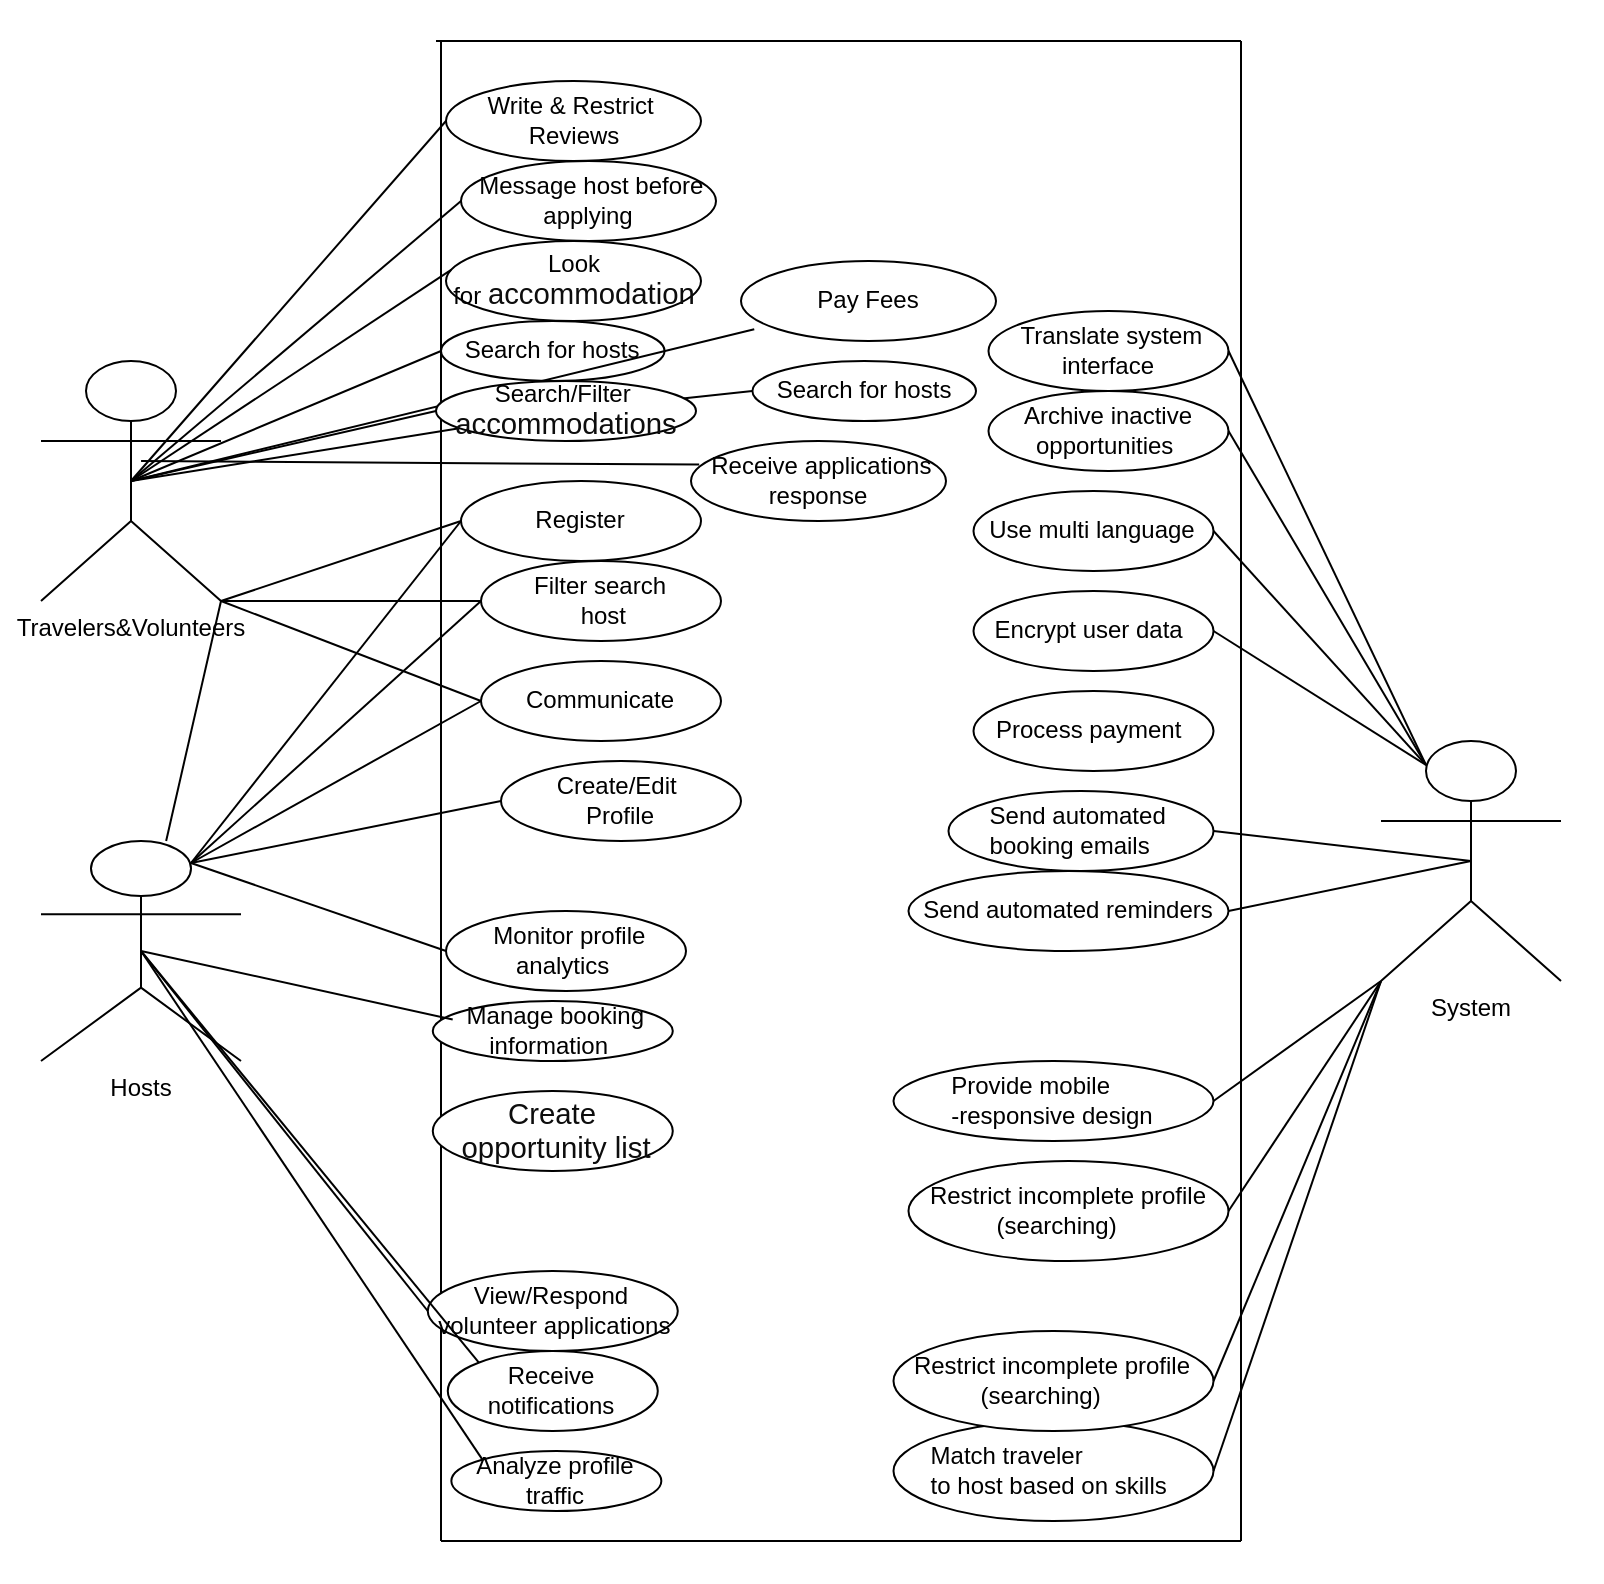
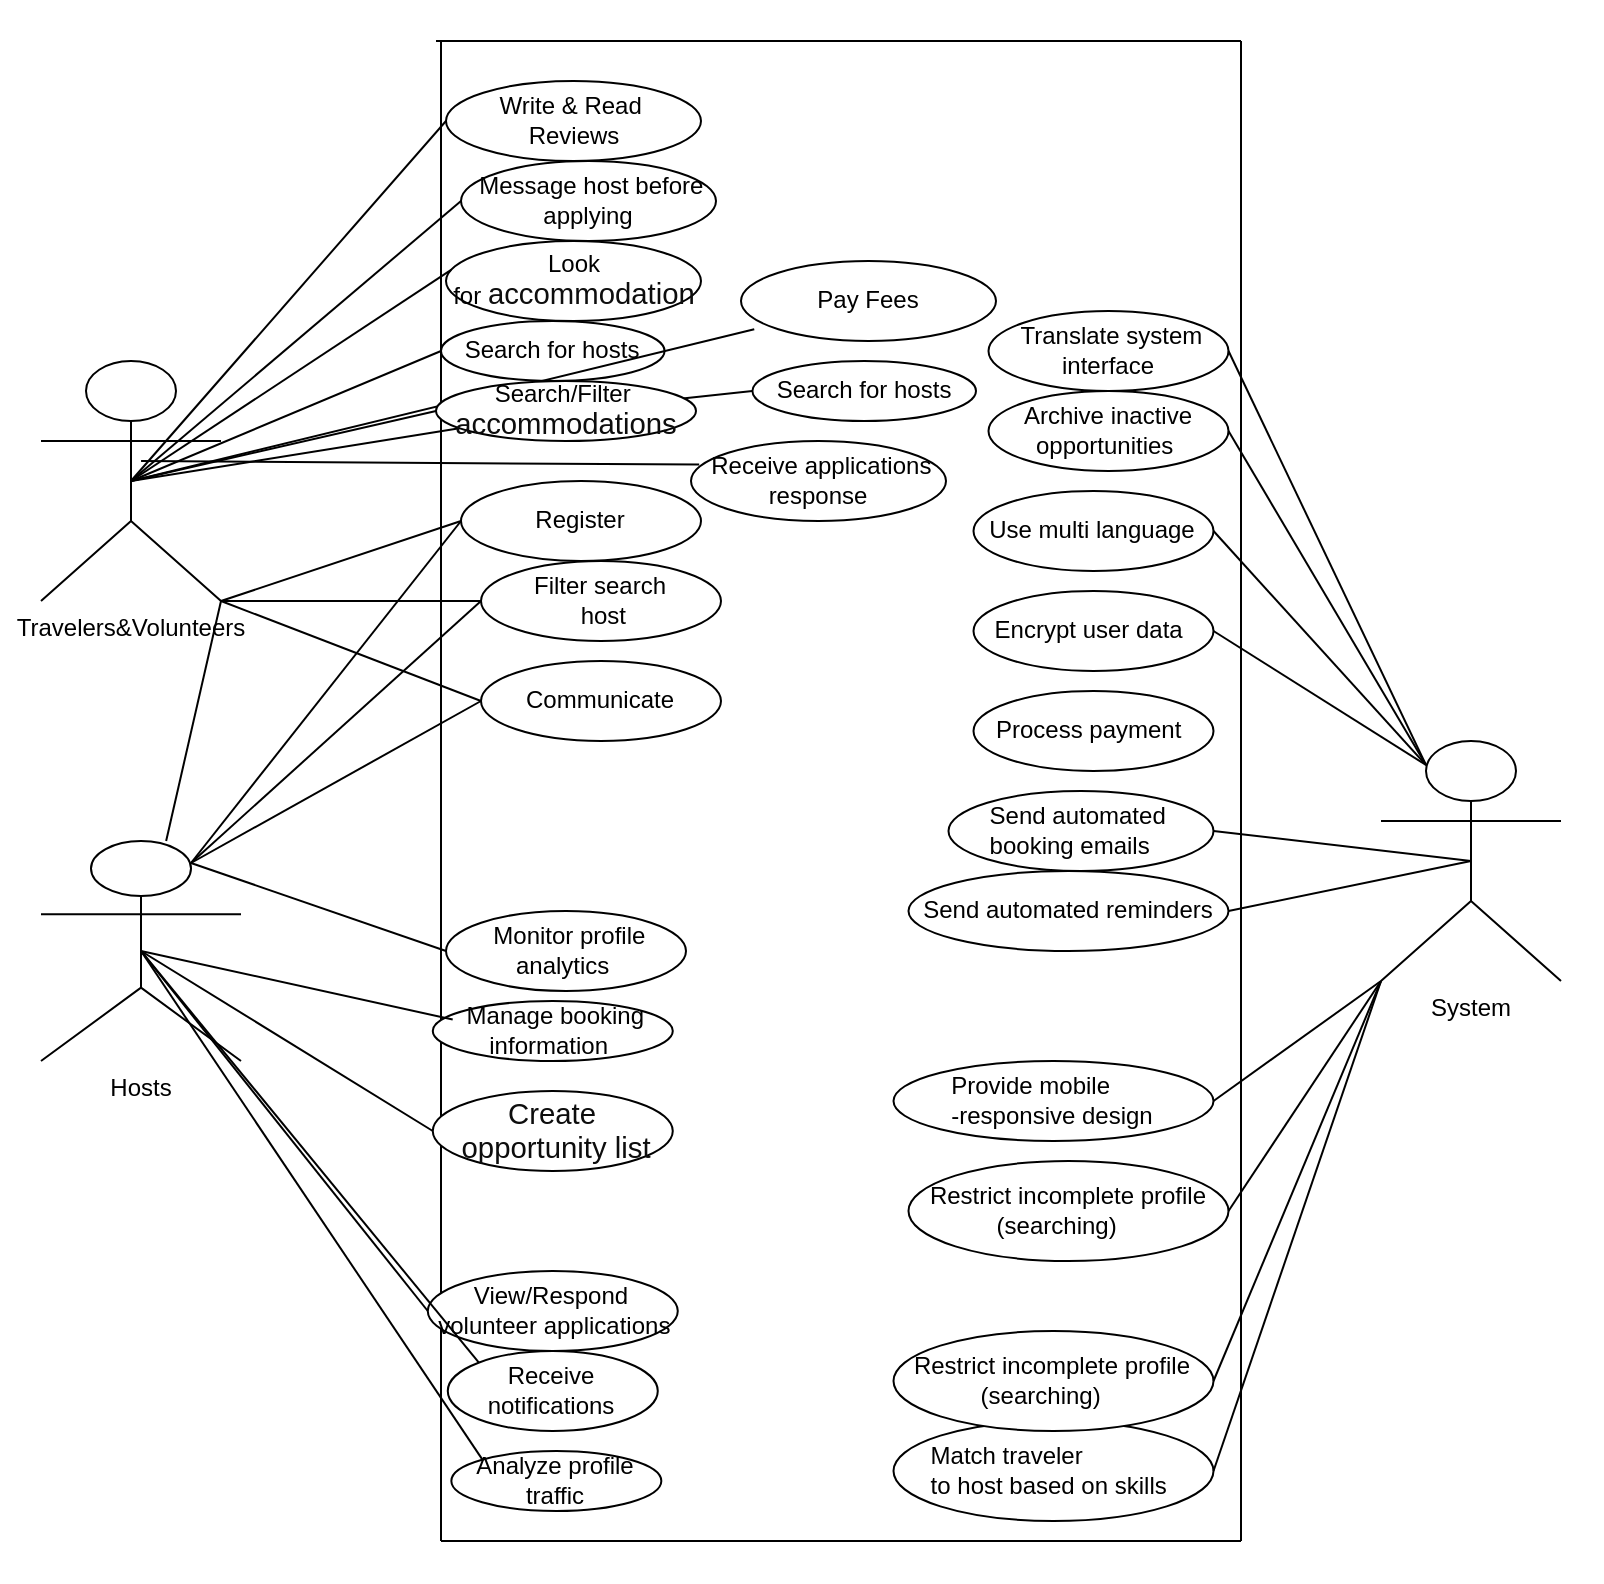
node "Write & Restrict Reviews": label "Write & Restrict Reviews" -> "Write & Read Reviews"
node "Create/Edit Profile": removed
edge "Create/Edit Profile" -- "Hosts": removed
edge "Hosts" -- "Create opportunity list": added
